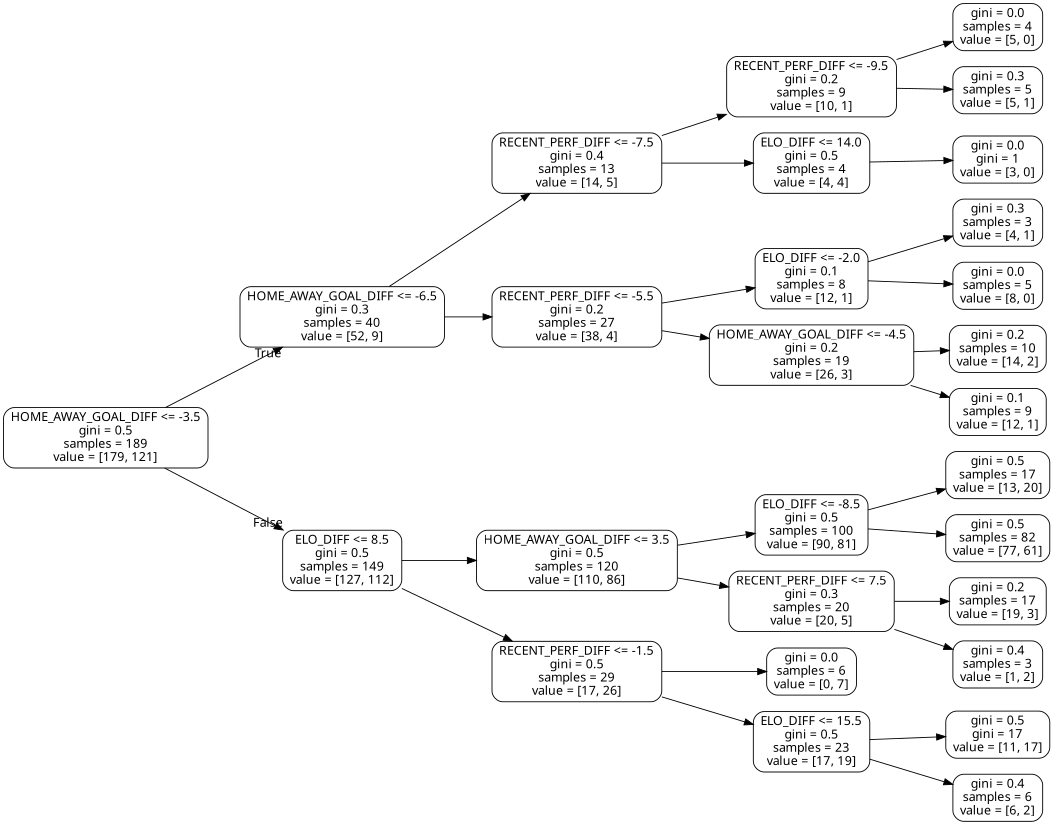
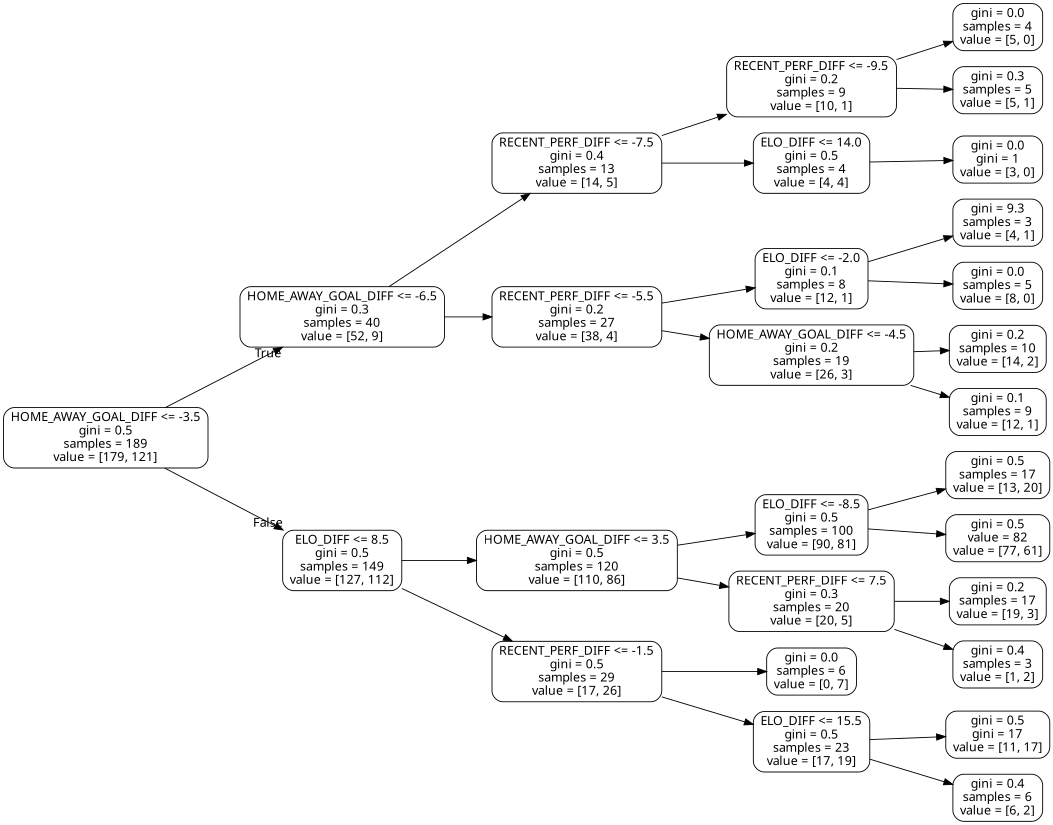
node "gini = 0.3 samples = 3 value = [4, 1]": label "gini = 0.3 samples = 3 value = [4, 1]" -> "gini = 9.3 samples = 3 value = [4, 1]"
node "gini = 0.5 samples = 82 value = [77, 61]": label "gini = 0.5 samples = 82 value = [77, 61]" -> "gini = 0.5 value = 82 value = [77, 61]"
